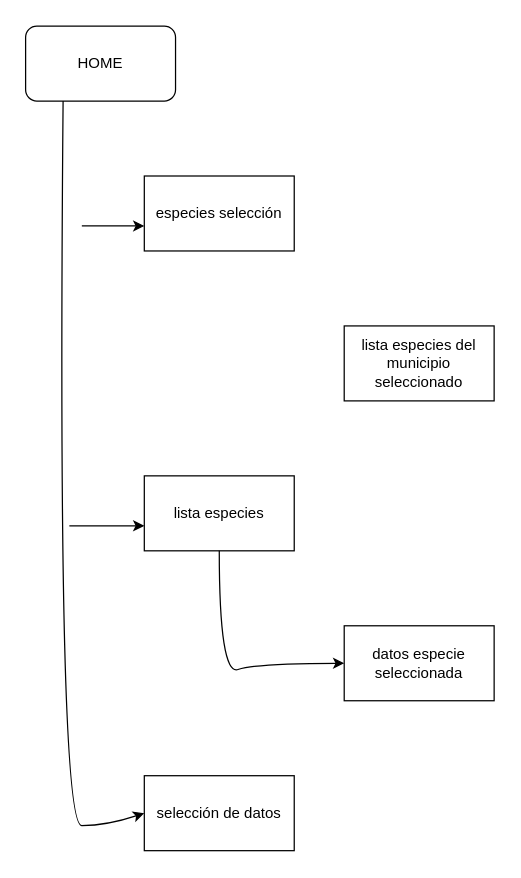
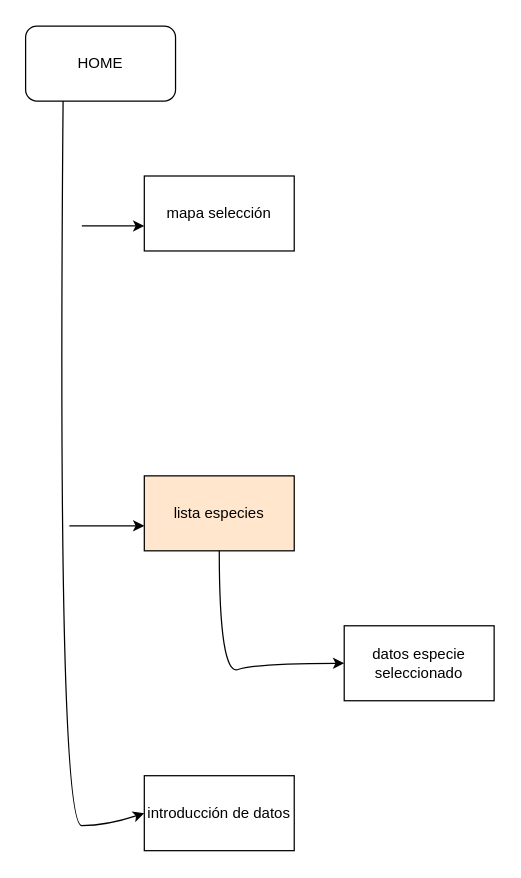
node "especies selección": label "especies selección" -> "mapa selección"
node "lista especies del municipio seleccionado": removed
node "lista especies": fillcolor #ffffff -> #ffe6cc
node "datos especie seleccionada": label "datos especie seleccionada" -> "datos especie seleccionado"
node "selección de datos": label "selección de datos" -> "introducción de datos"
